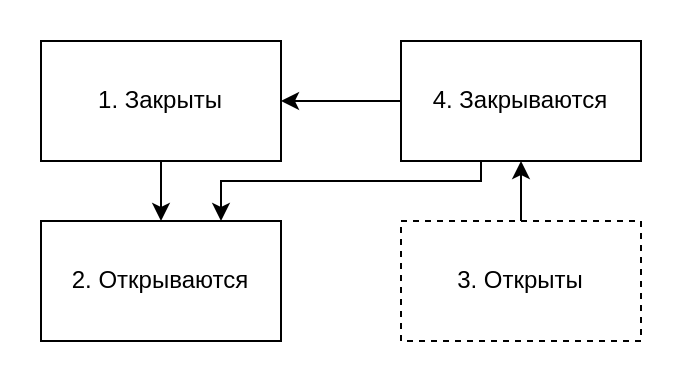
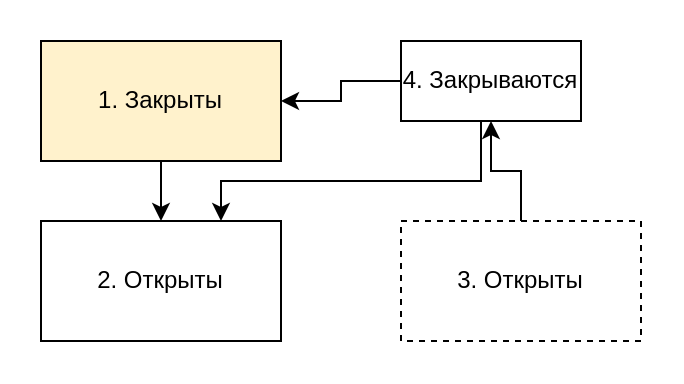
node "1. Закрыты": fillcolor #ffffff -> #fff2cc
node "4. Закрываются": size 240x120 -> 180x80
node "2. Открываются": label "2. Открываются" -> "2. Открыты"
